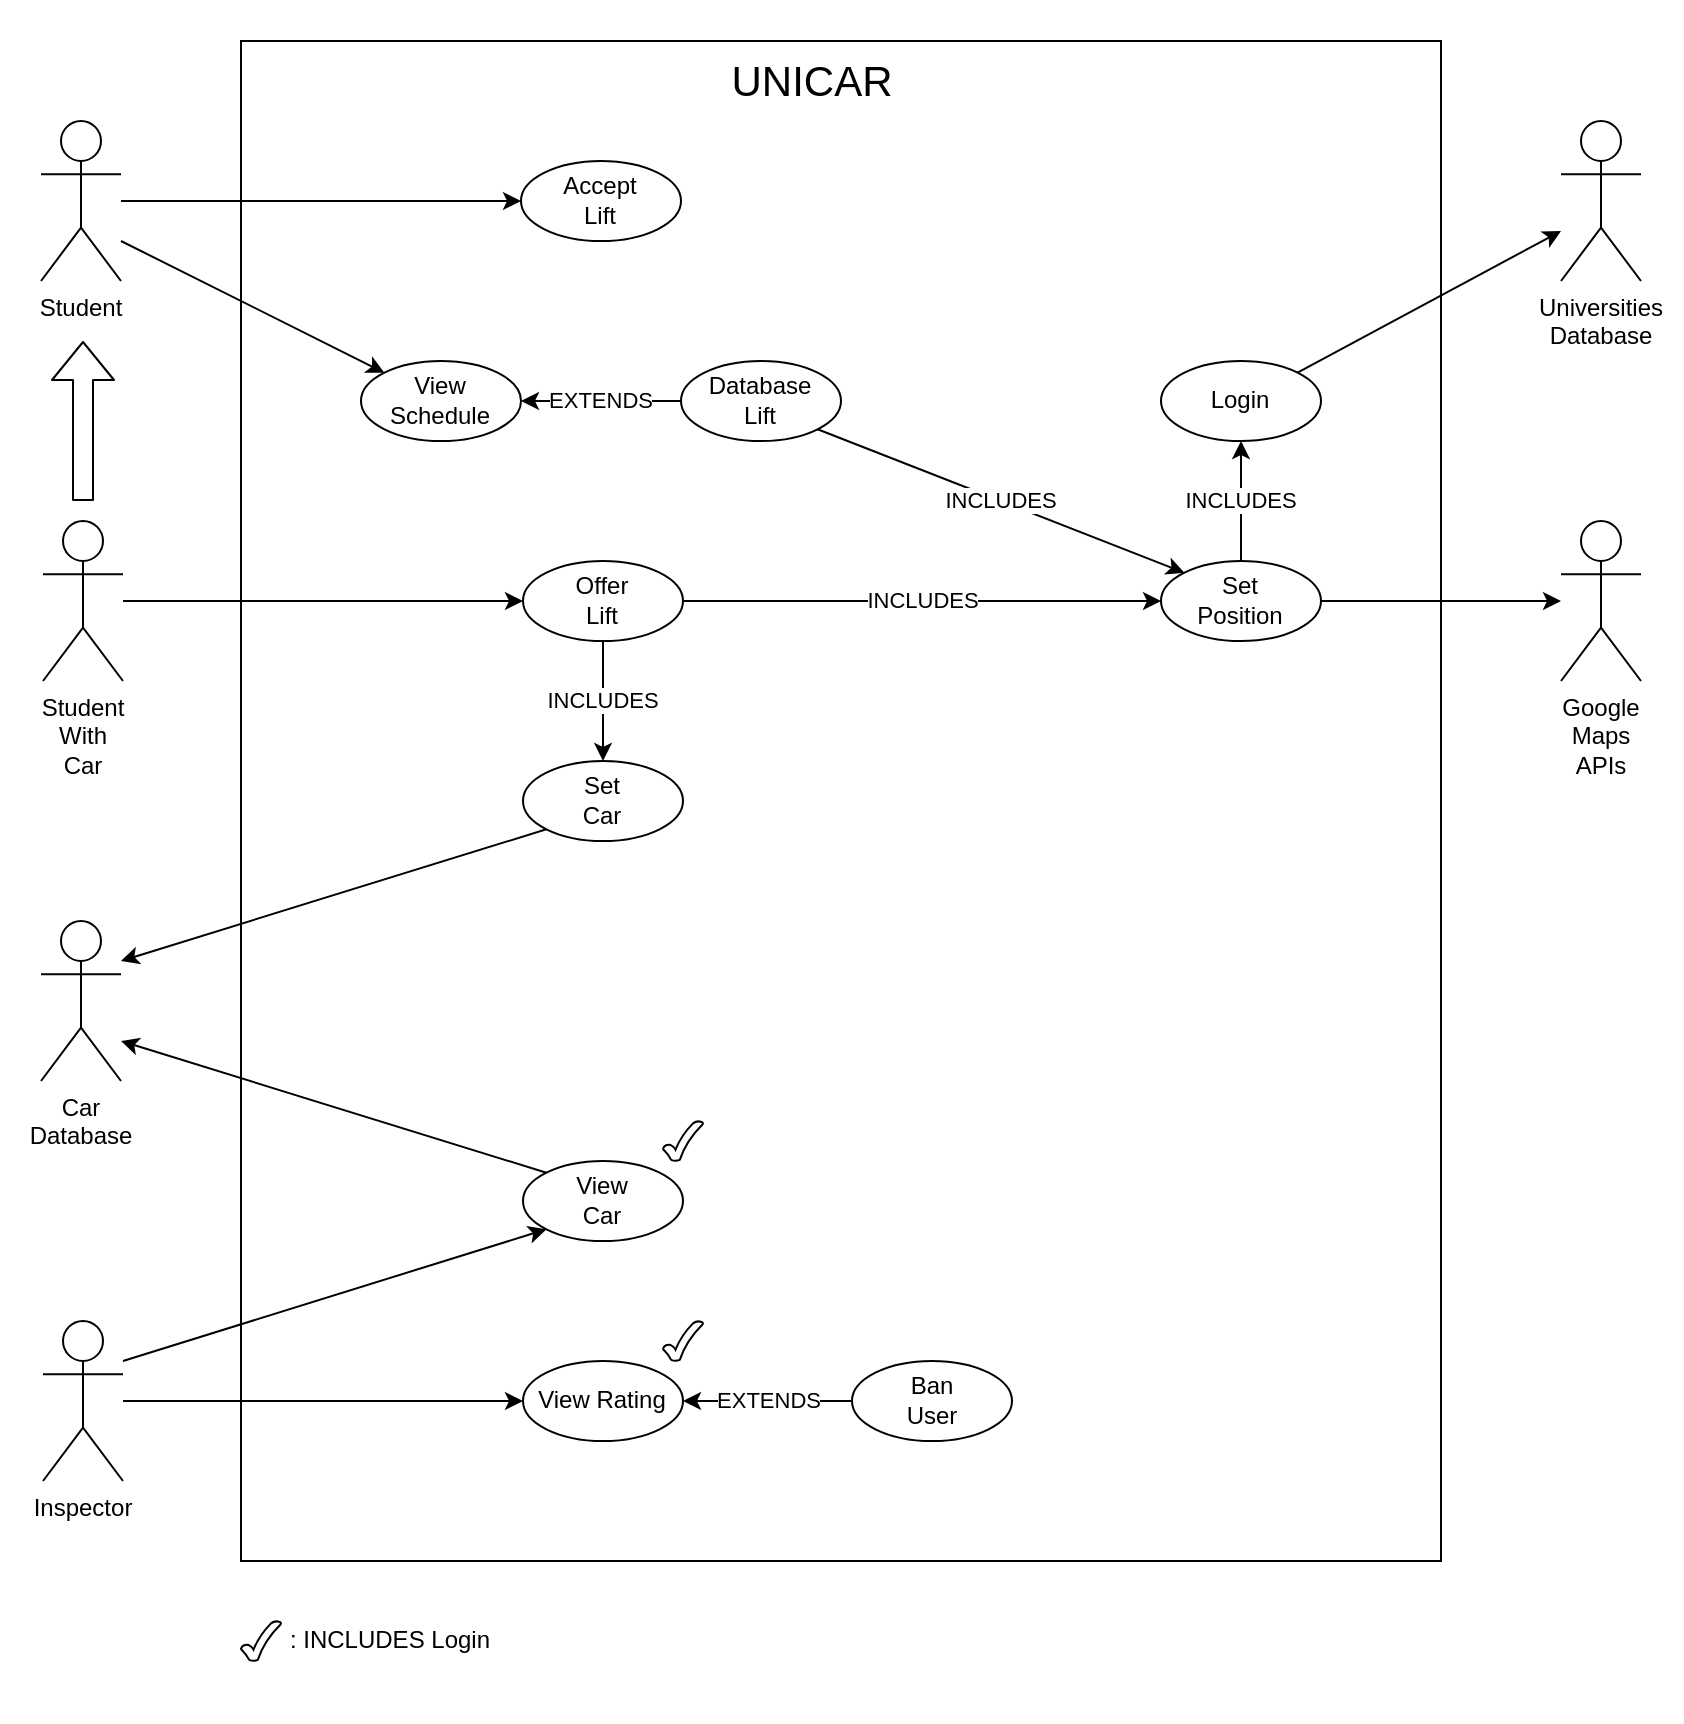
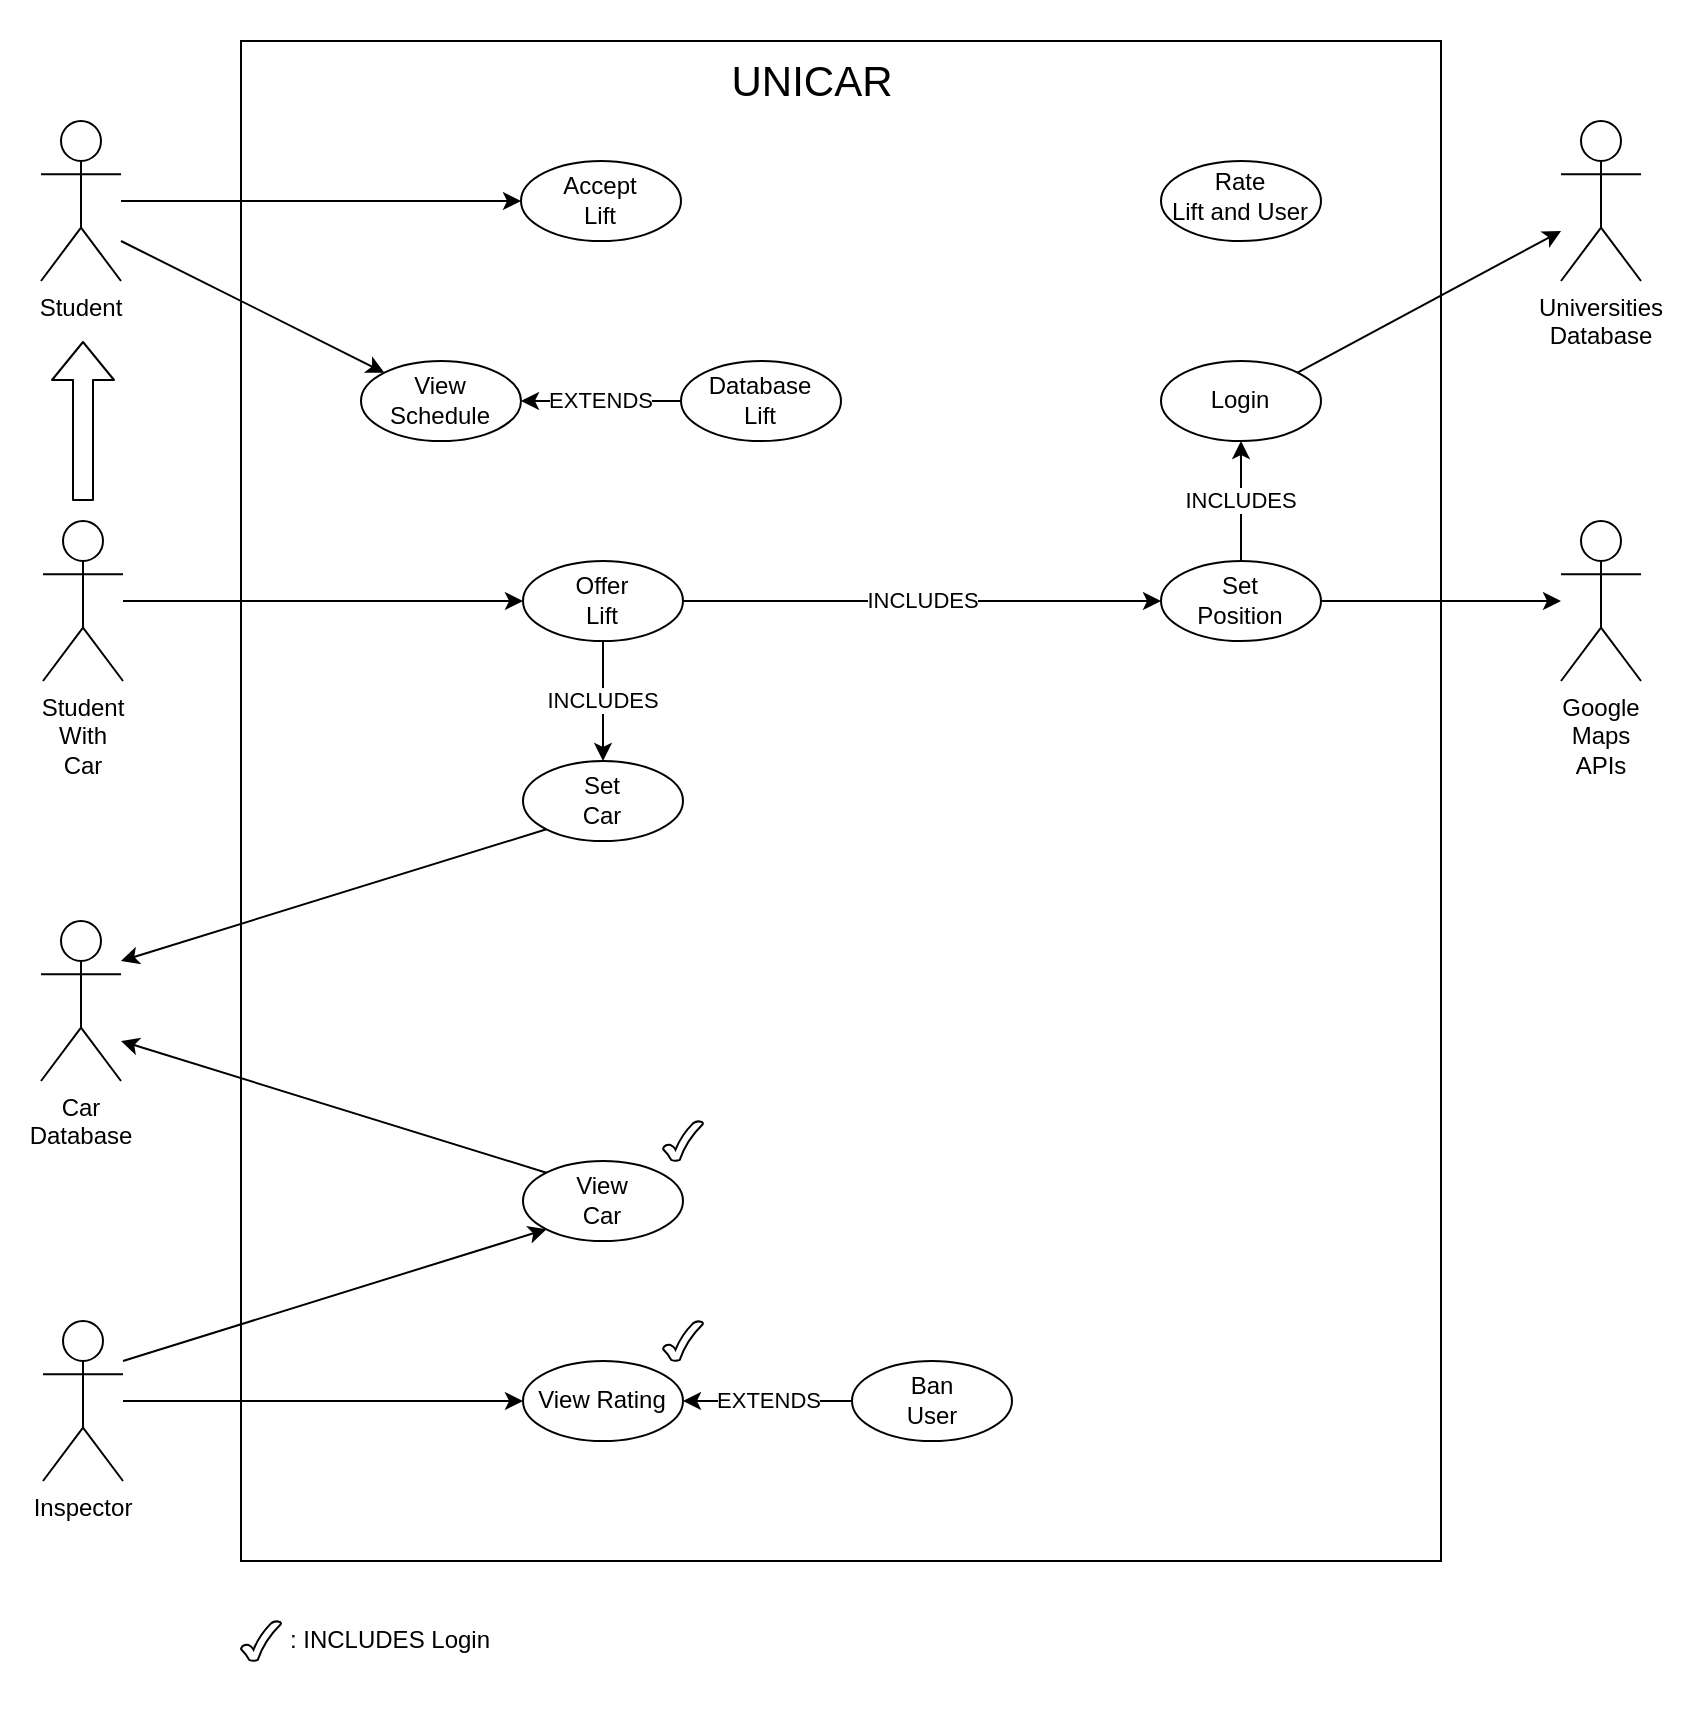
node "Rate Lift and User": added
edge "Database Lift" -> "Set Position": removed, label "INCLUDES"
